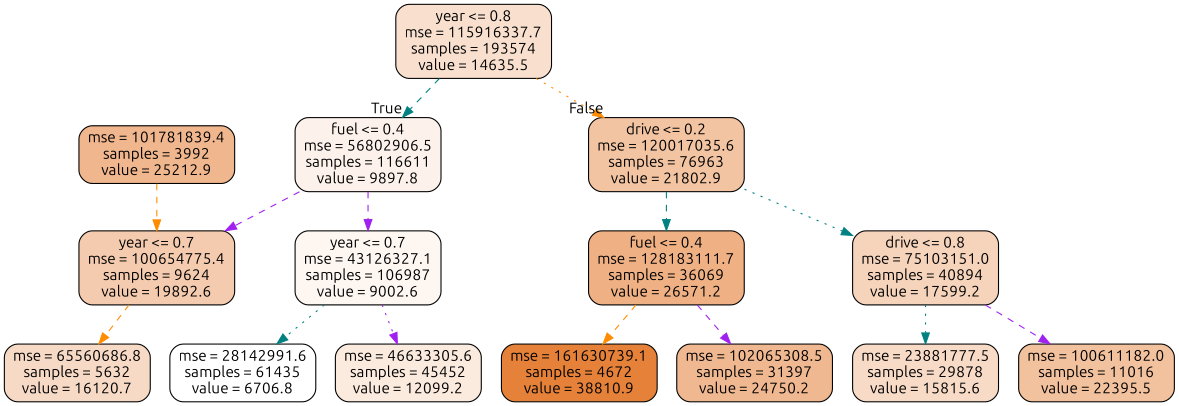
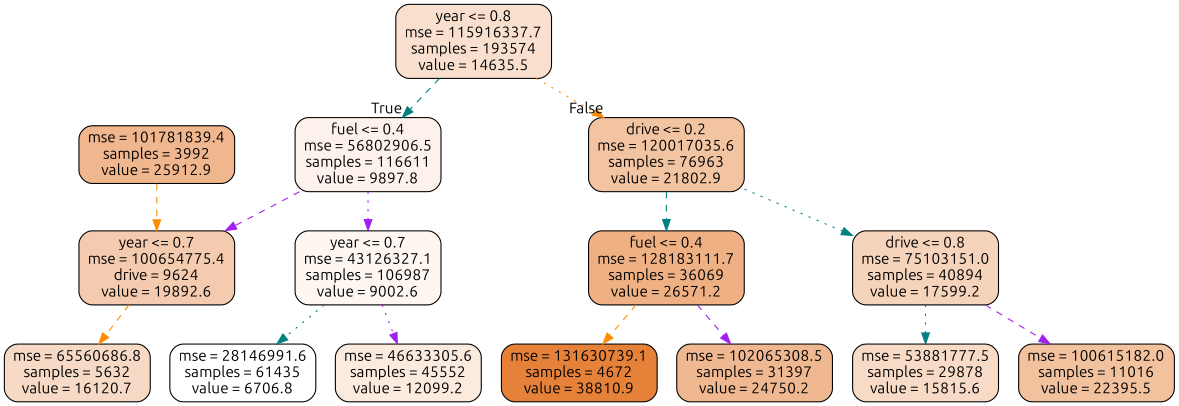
node "mse = 101781839.4 samples = 3992 value = 25212.9": label "mse = 101781839.4 samples = 3992 value = 25212.9" -> "mse = 101781839.4 samples = 3992 value = 25912.9"
edge "fuel <= 0.4 mse = 56802906.5 samples = 116611 value = 9897.8" -> "year <= 0.7 mse = 43126327.1 samples = 106987 value = 9002.6": style dashed -> dotted
node "year <= 0.7 mse = 100654775.4 samples = 9624 value = 19892.6": label "year <= 0.7 mse = 100654775.4 samples = 9624 value = 19892.6" -> "year <= 0.7 mse = 100654775.4 drive = 9624 value = 19892.6"
node "mse = 28142991.6 samples = 61435 value = 6706.8": label "mse = 28142991.6 samples = 61435 value = 6706.8" -> "mse = 28146991.6 samples = 61435 value = 6706.8"
node "mse = 46633305.6 samples = 45452 value = 12099.2": label "mse = 46633305.6 samples = 45452 value = 12099.2" -> "mse = 46633305.6 samples = 45552 value = 12099.2"
node "mse = 161630739.1 samples = 4672 value = 38810.9": label "mse = 161630739.1 samples = 4672 value = 38810.9" -> "mse = 131630739.1 samples = 4672 value = 38810.9"
node "mse = 23881777.5 samples = 29878 value = 15815.6": label "mse = 23881777.5 samples = 29878 value = 15815.6" -> "mse = 53881777.5 samples = 29878 value = 15815.6"
node "mse = 100611182.0 samples = 11016 value = 22395.5": label "mse = 100611182.0 samples = 11016 value = 22395.5" -> "mse = 100615182.0 samples = 11016 value = 22395.5"
